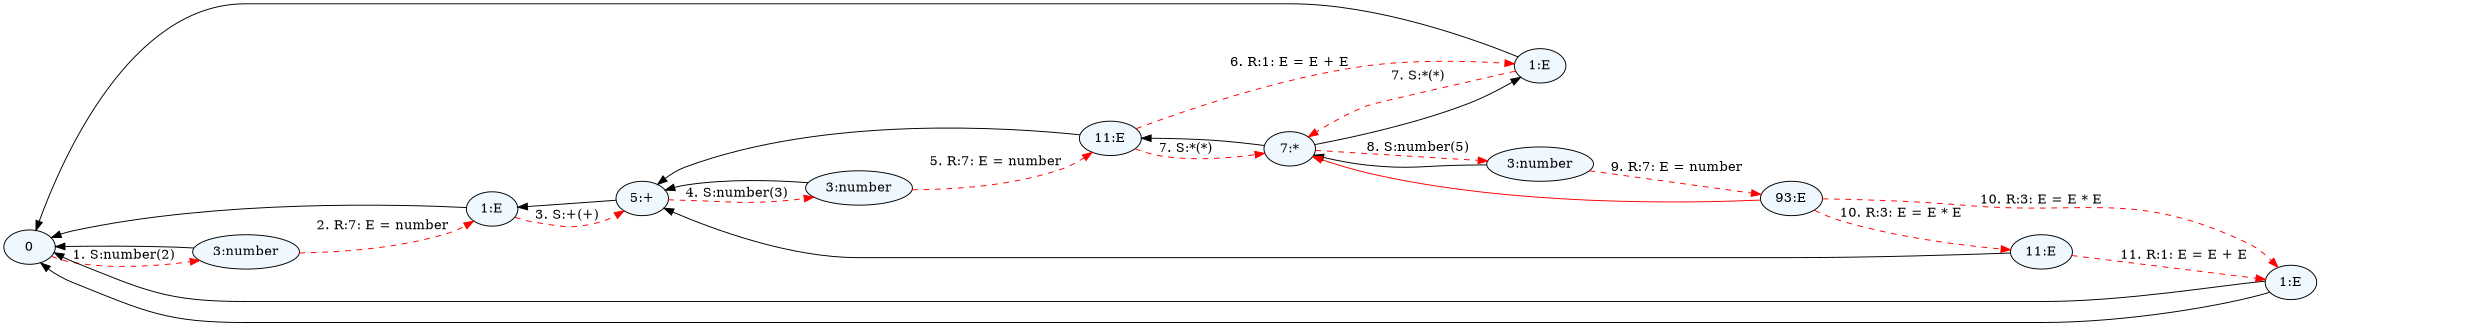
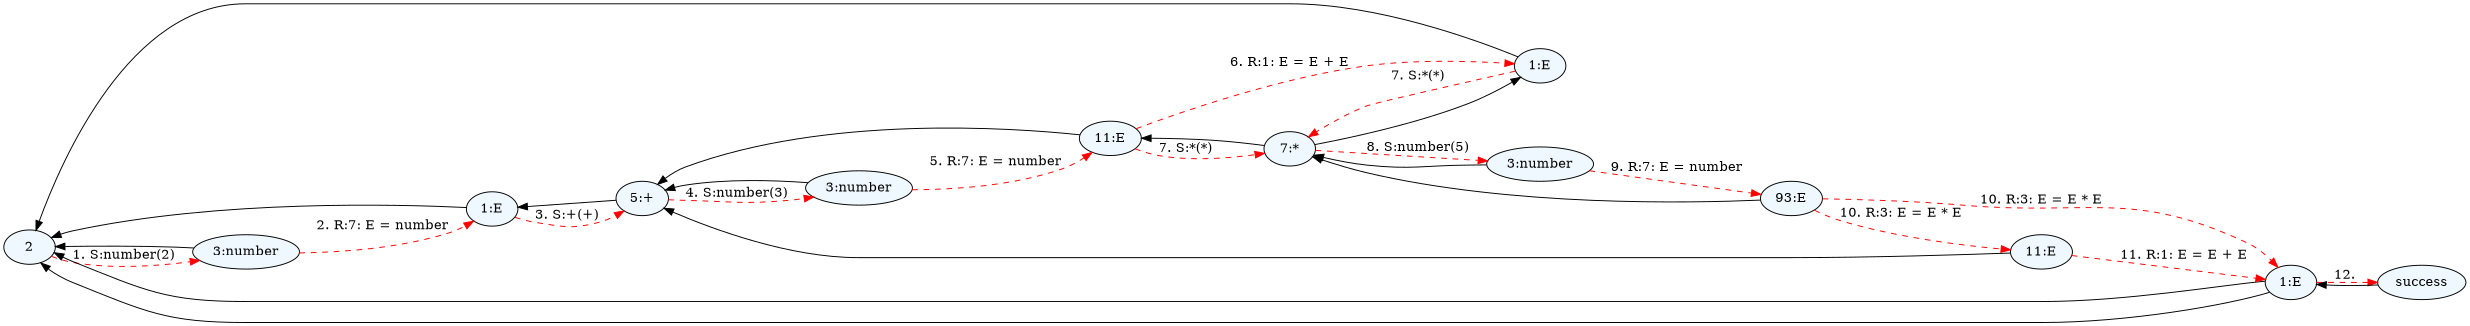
edge "7:*" -- "93:E": color red -> black
node "0": label "0" -> "2"
node "success": added
